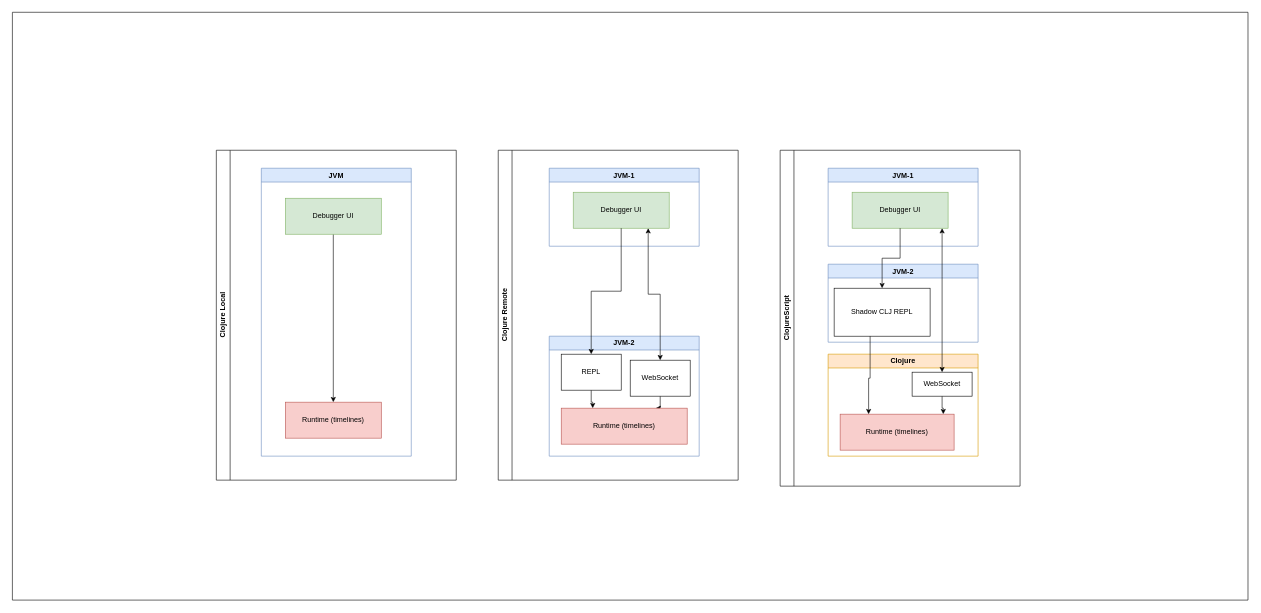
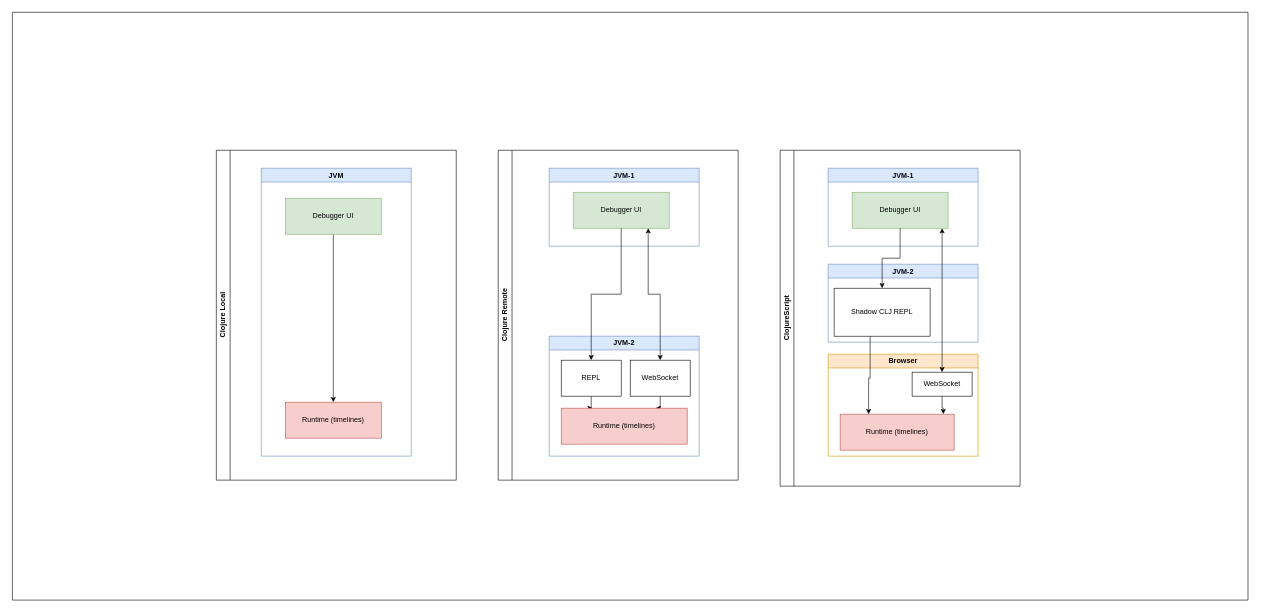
node "Clojure": label "Clojure" -> "Browser"
node "REPL": moved (591, 372) -> (591, 378)
